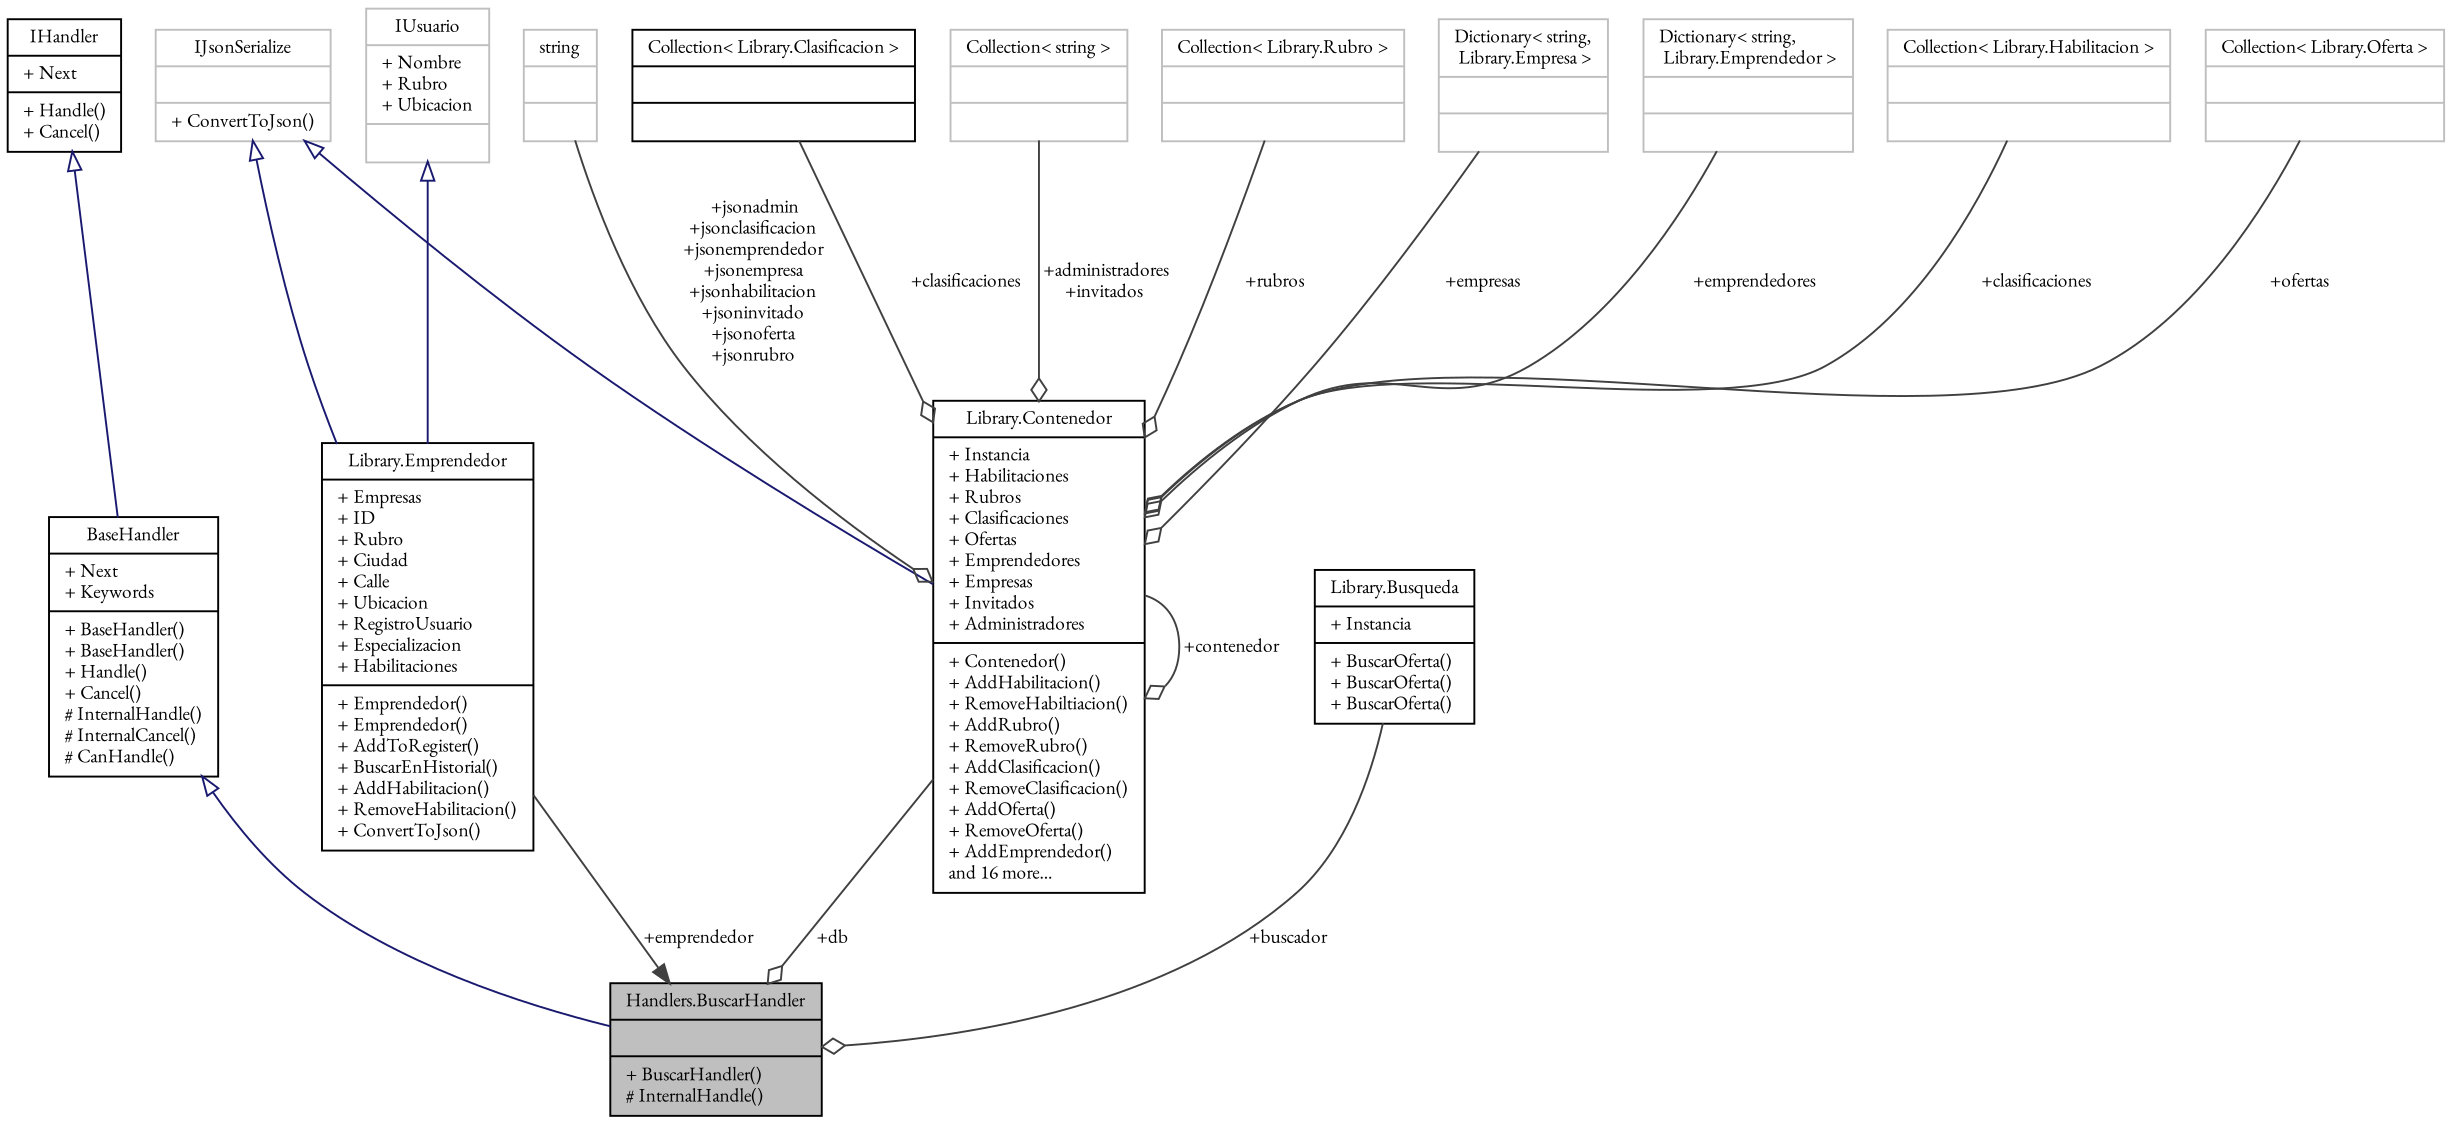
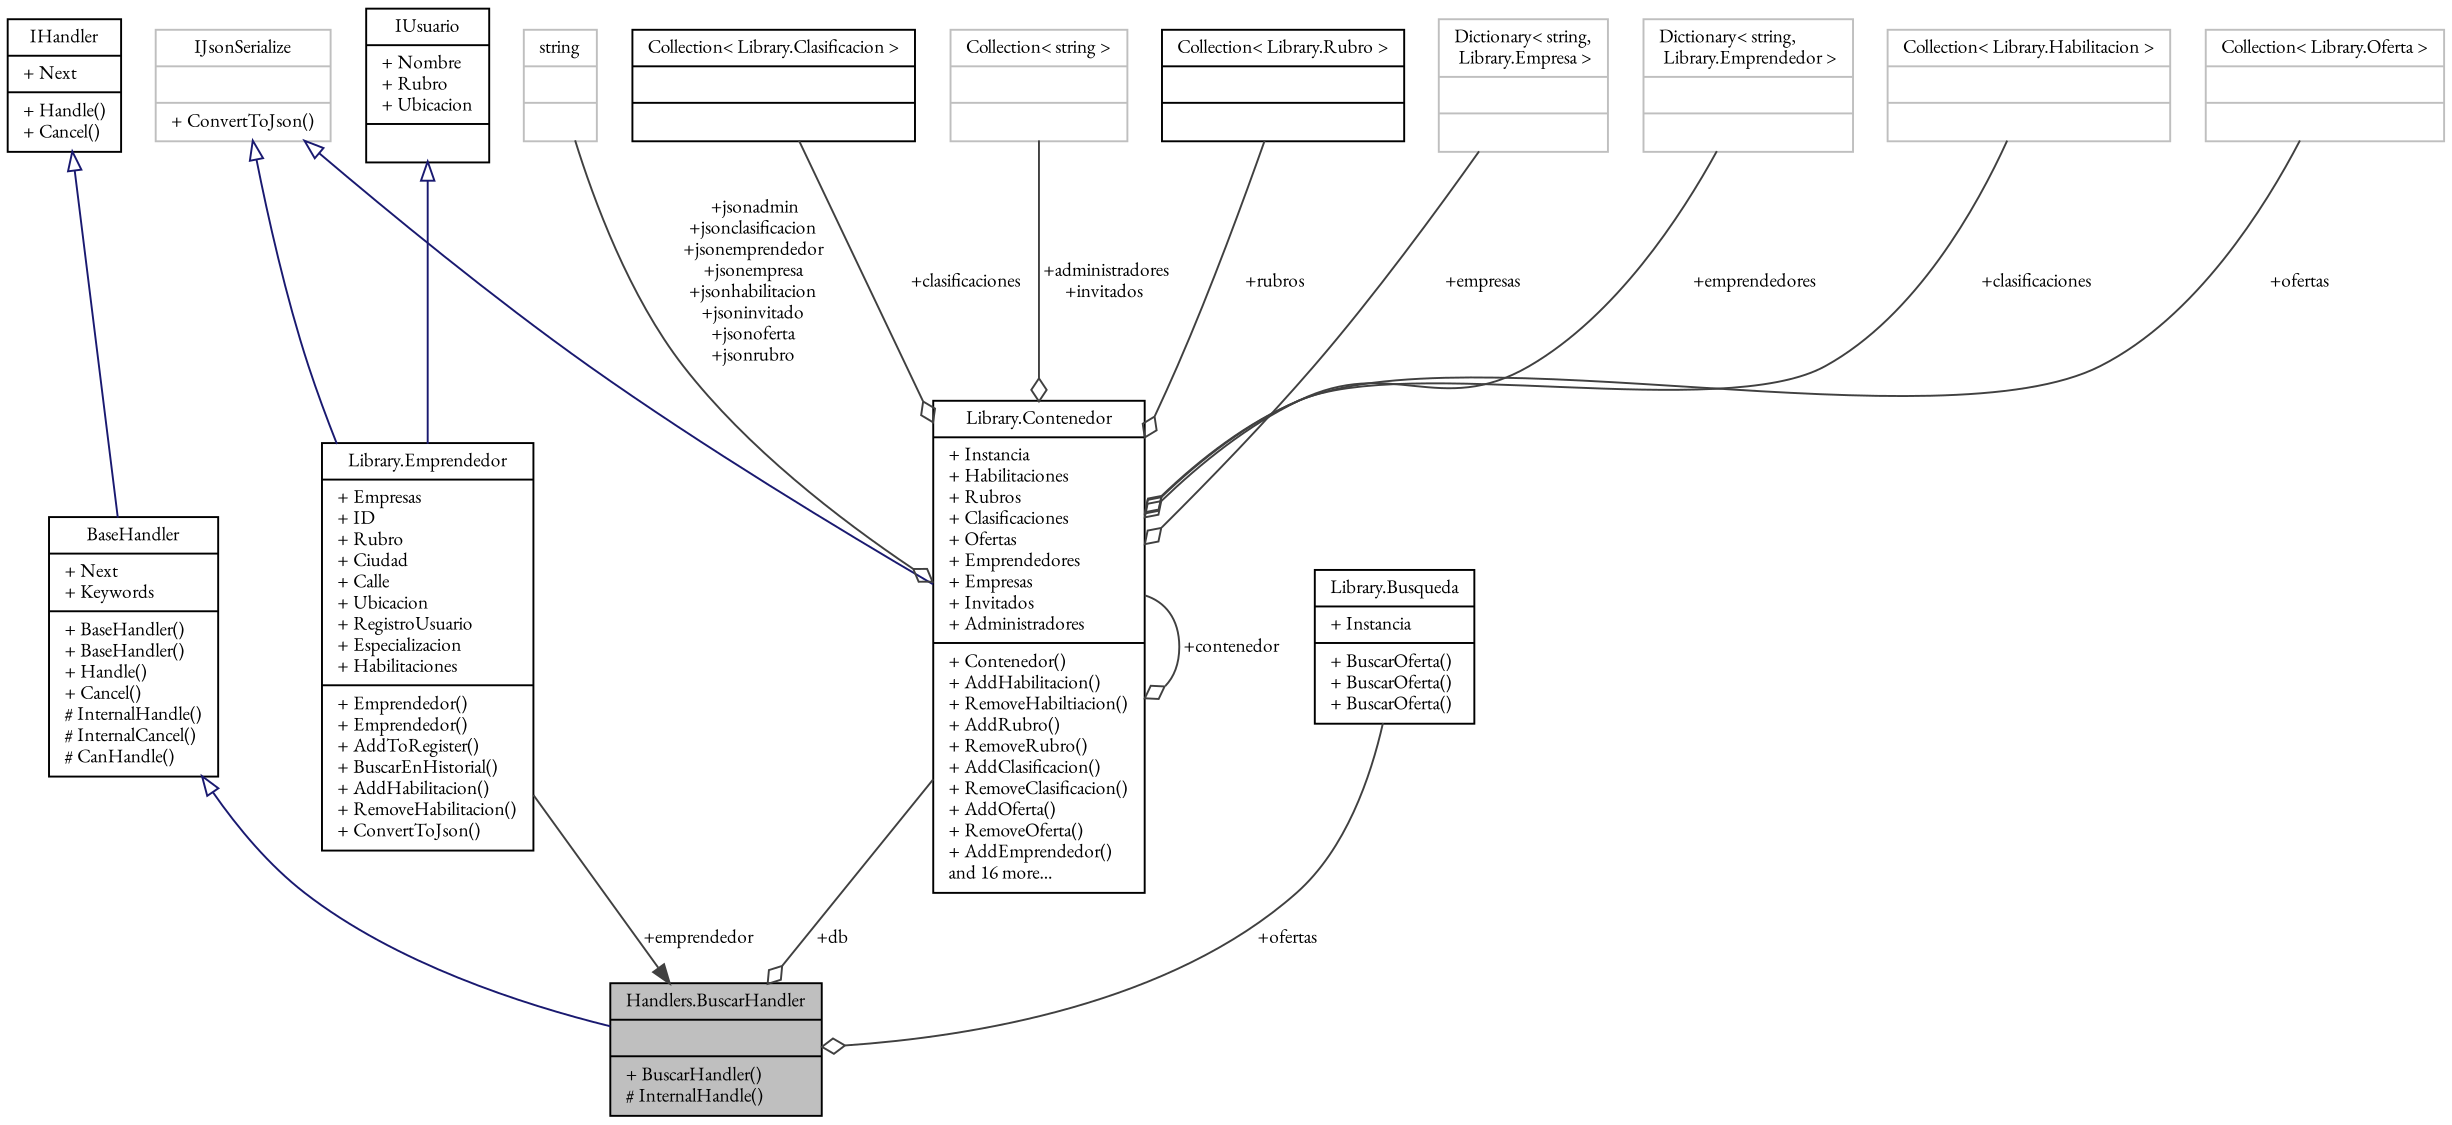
node "IUsuario": color grey75 -> black
node "Collection< Library.Rubro >": color grey75 -> black
edge "Library.Busqueda" -> "Handlers.BuscarHandler": label " +buscador" -> " +ofertas"
